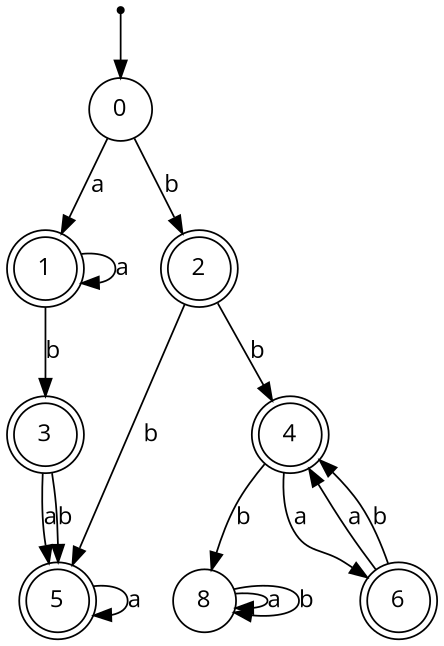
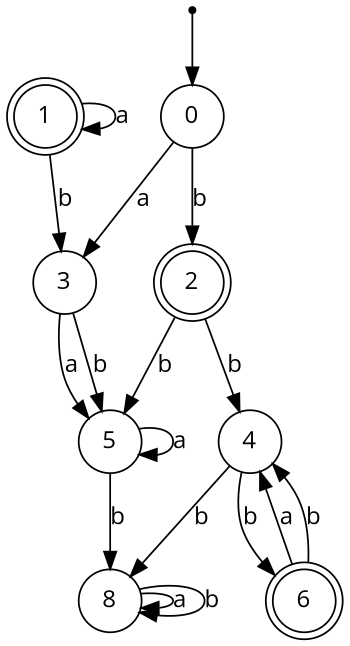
edge "0" -> "1": now "0" -> "3"
node "3": shape doublecircle -> circle
node "4": shape doublecircle -> circle
edge "5" -> "8": added, label "b"
edge "4" -> "6": label "a" -> "b"
node "5": shape doublecircle -> circle
